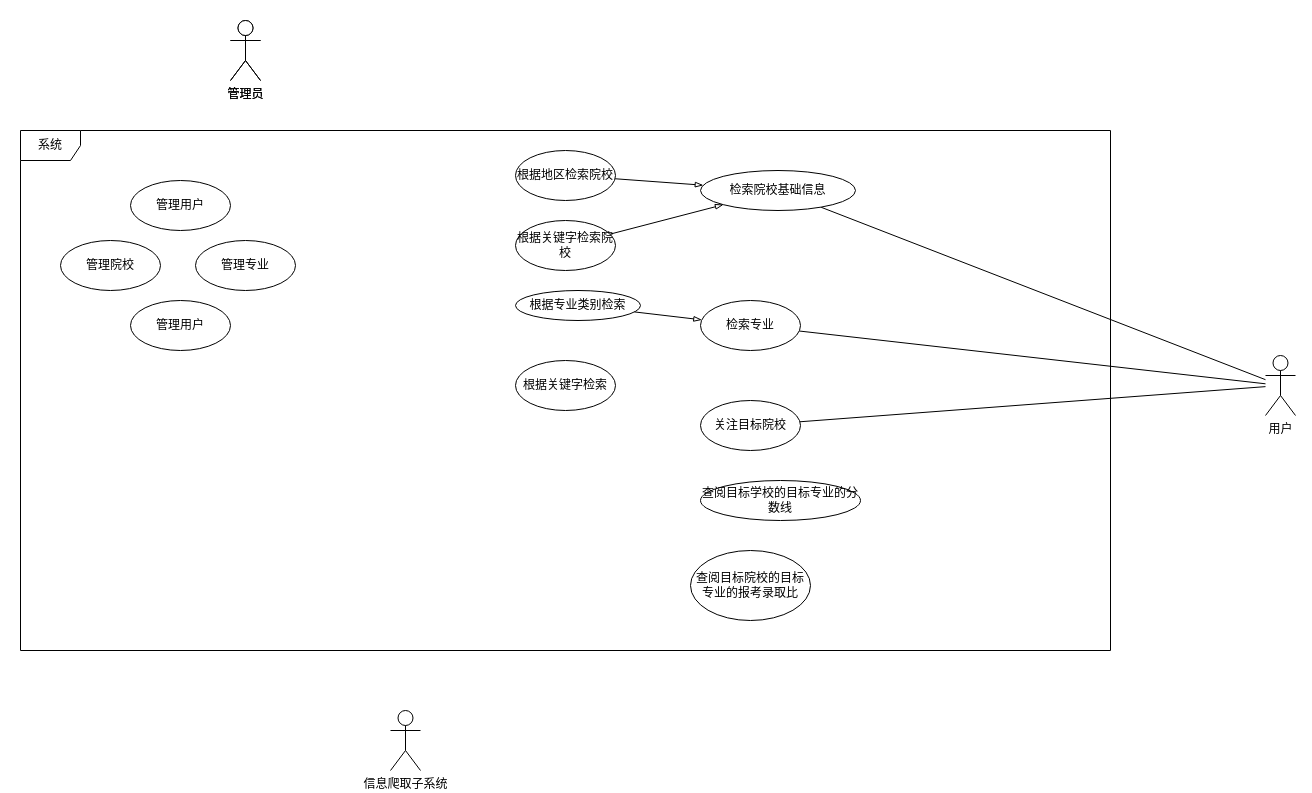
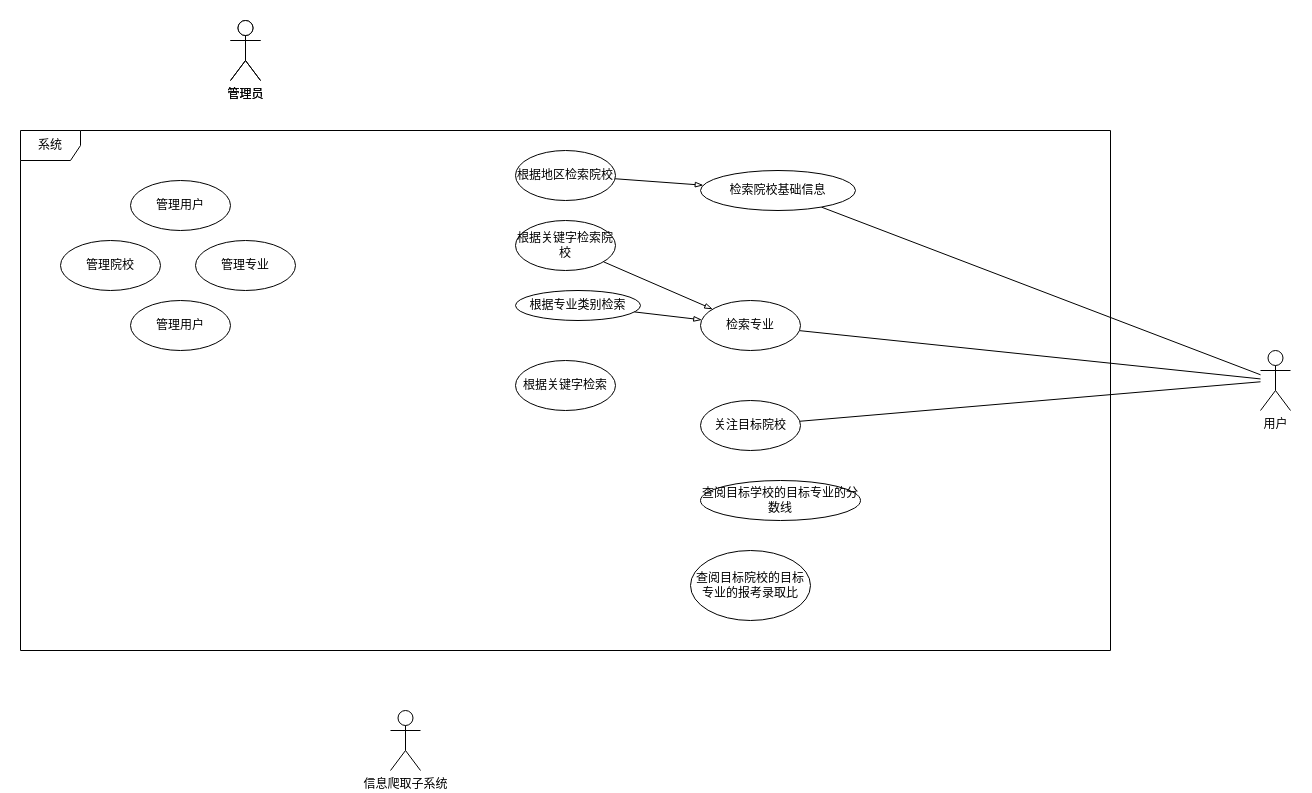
edge "根据关键字检索院校" -> "检索院校基础信息": now "根据关键字检索院校" -> "检索专业"
node "用户": moved (1281, 386) -> (1276, 381)
